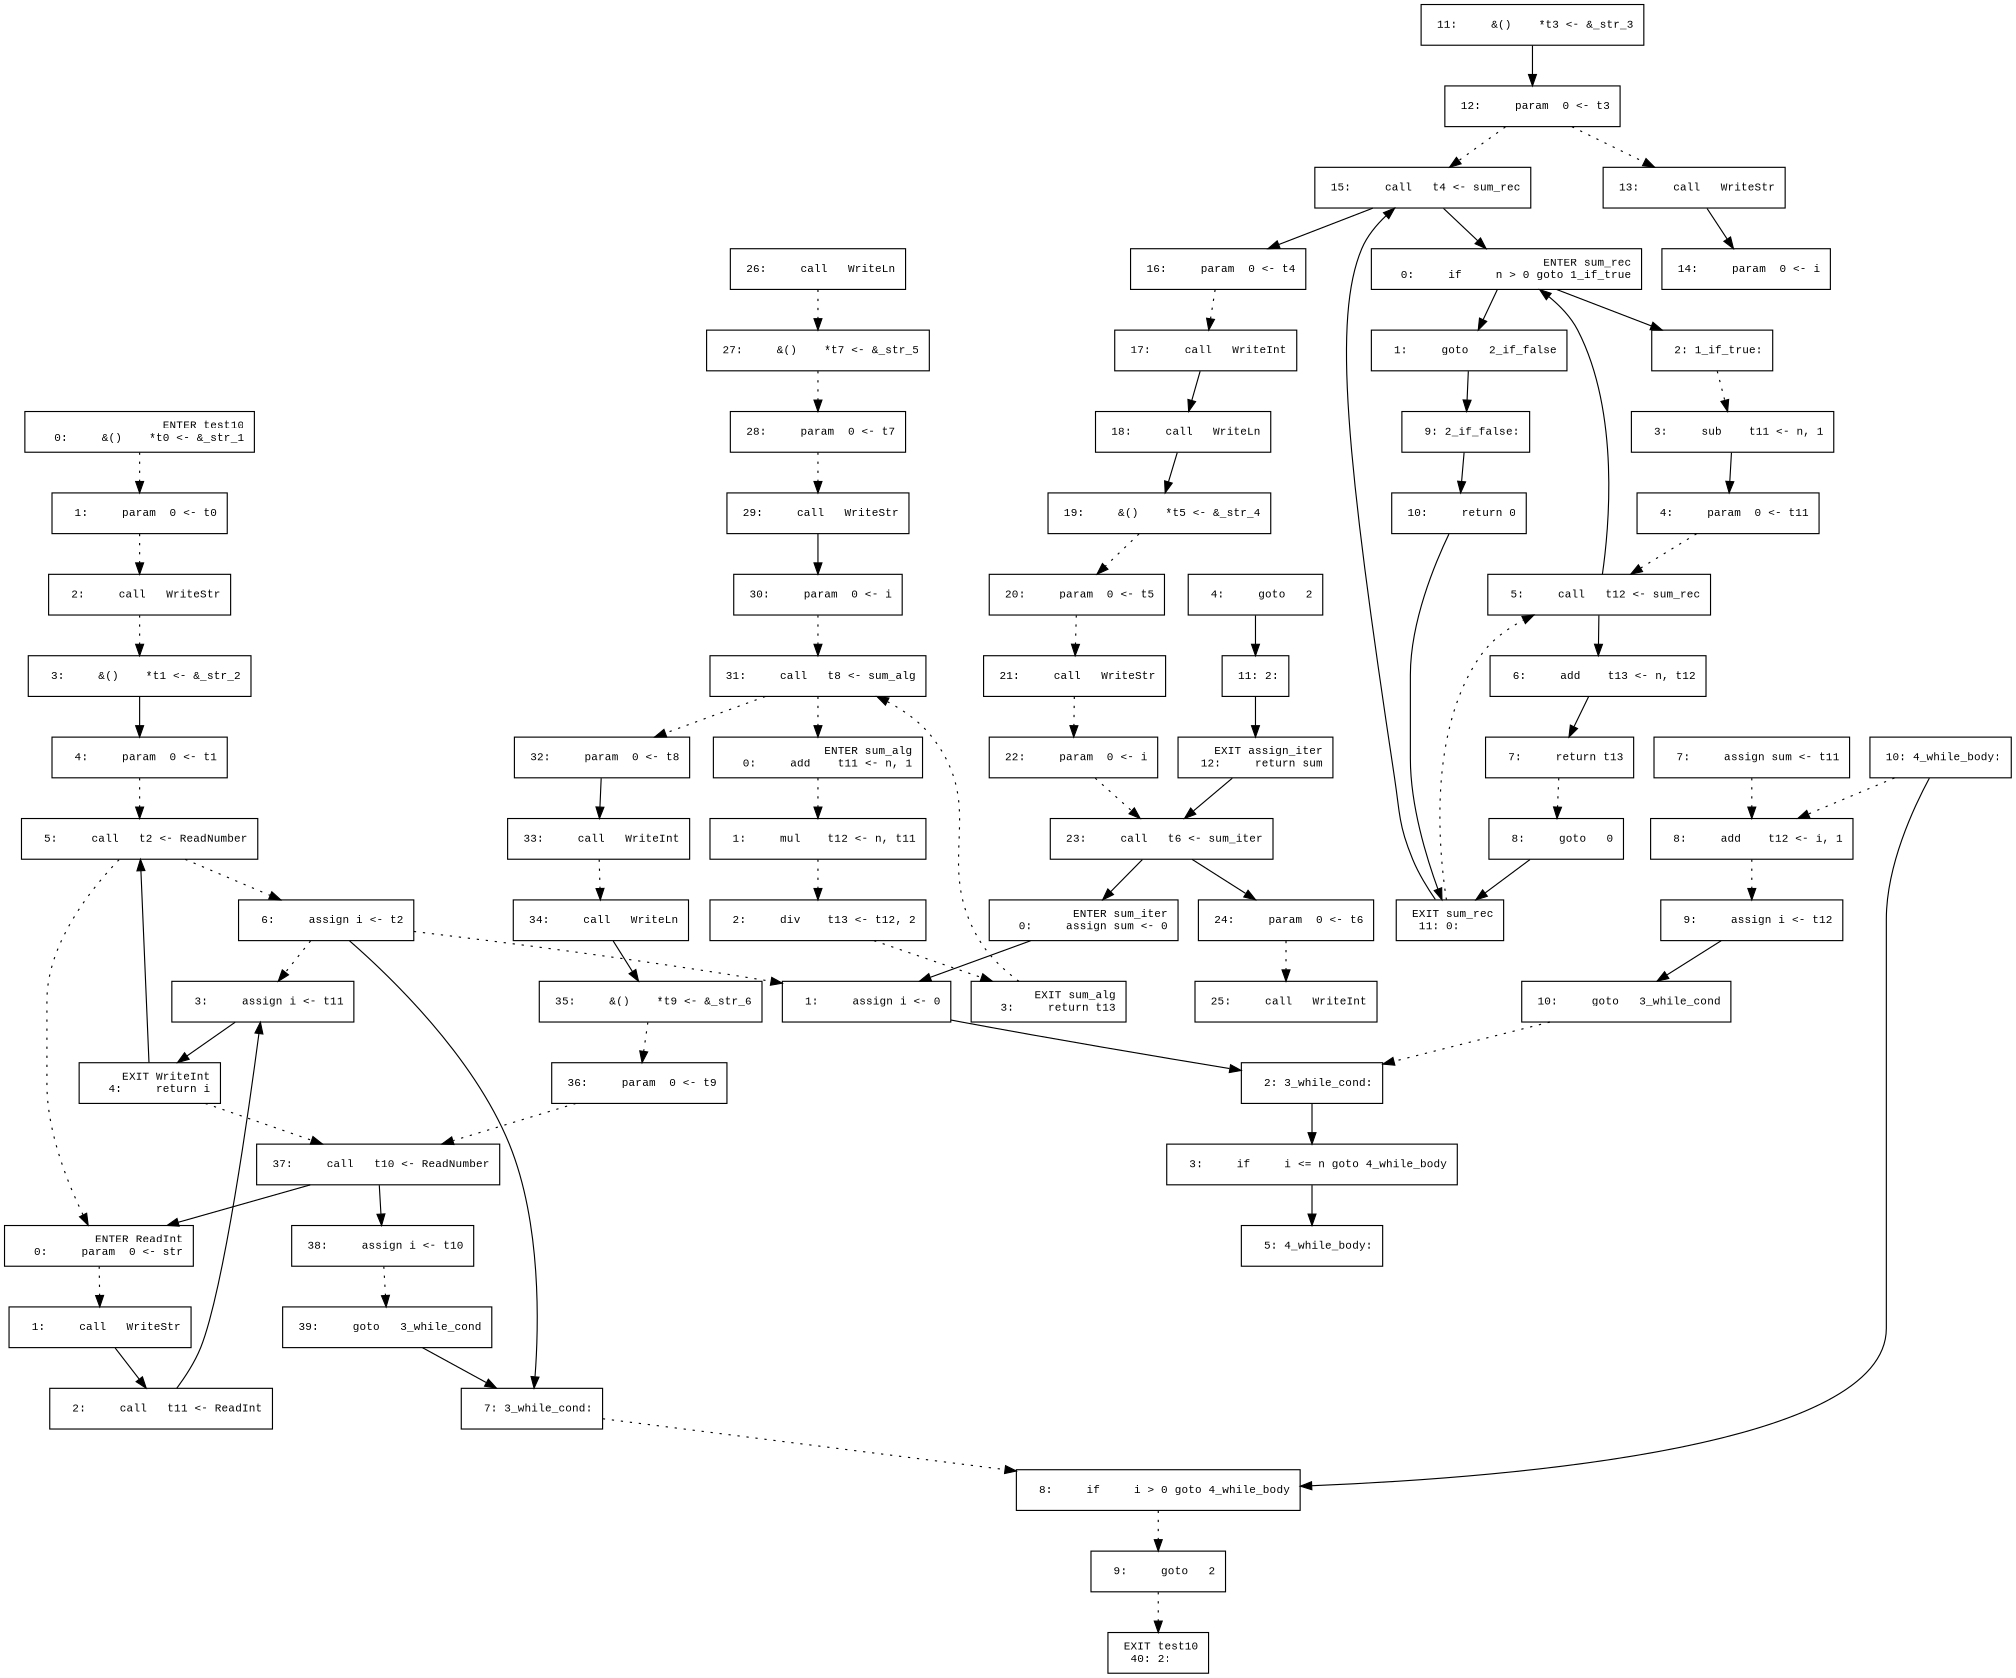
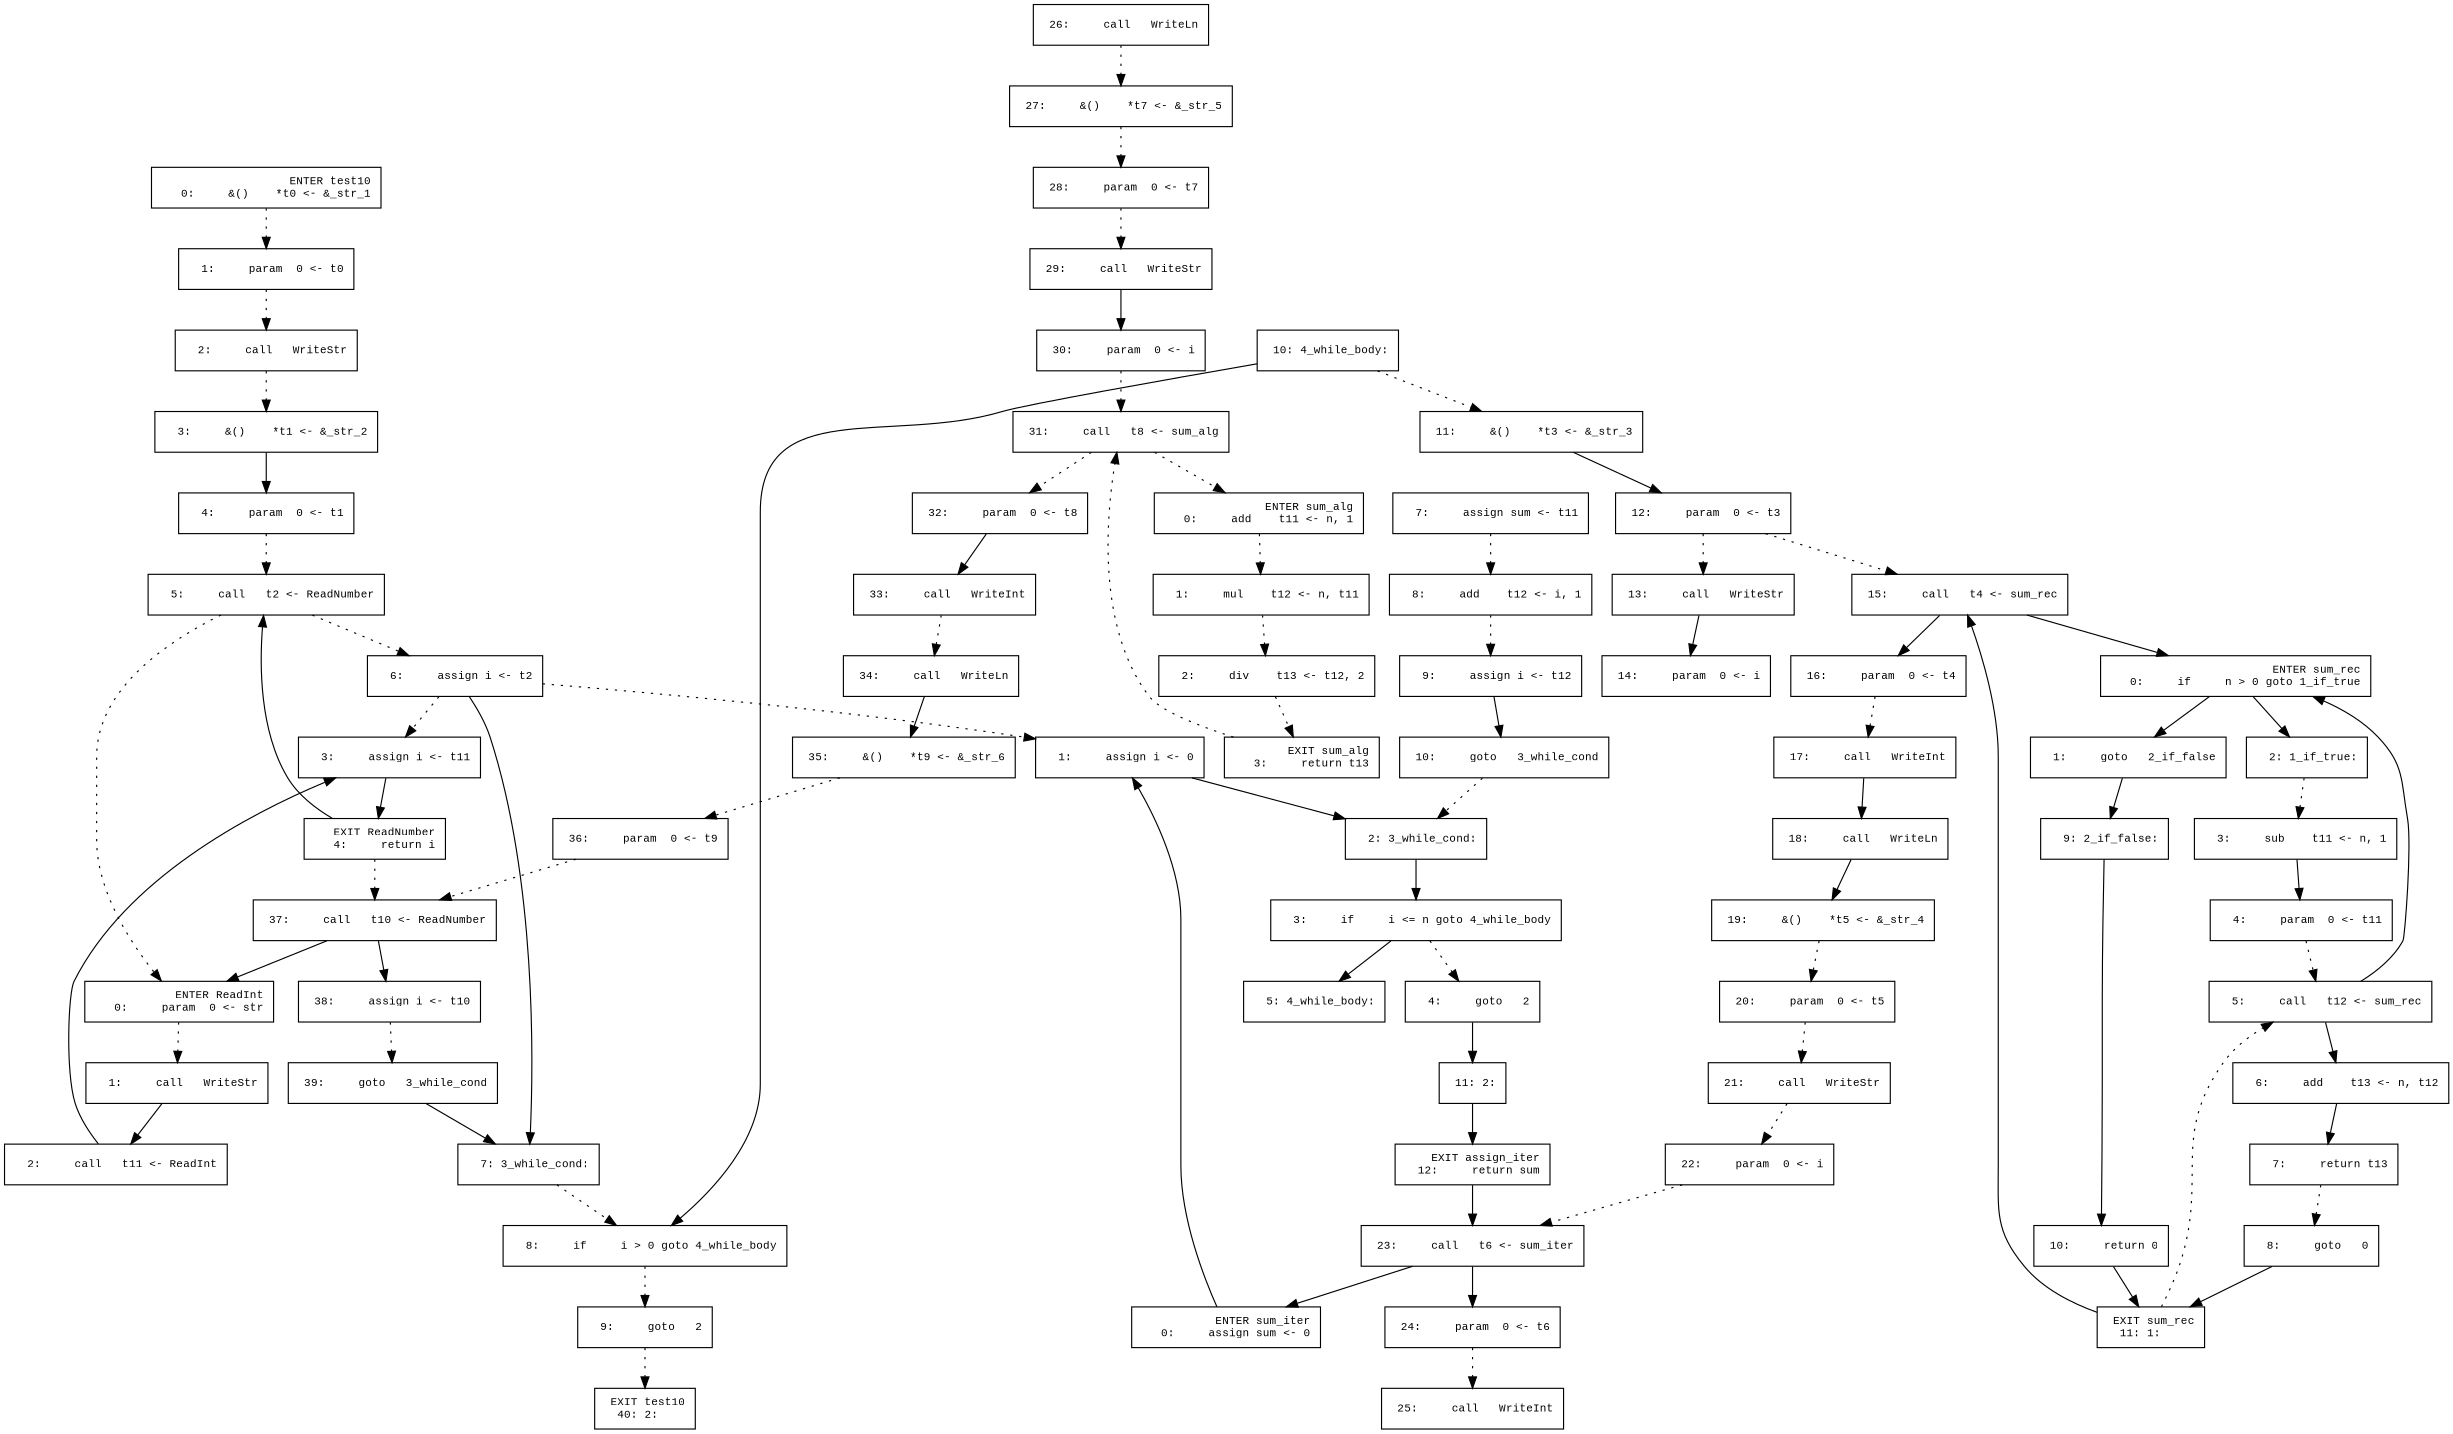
edge "10: 4_while_body:" -> "8:     add    t12 <- i, 1": now "10: 4_while_body:" -> "11:     &()    *t3 <- &_str_3"
node "EXIT sum_rec 11: 0:": label "EXIT sum_rec 11: 0:" -> "EXIT sum_rec 11: 1:"
edge "3:     if     i <= n goto 4_while_body" -> "4:     goto   2": added
node "EXIT WriteInt 4:     return i": label "EXIT WriteInt 4:     return i" -> "EXIT ReadNumber 4:     return i"
